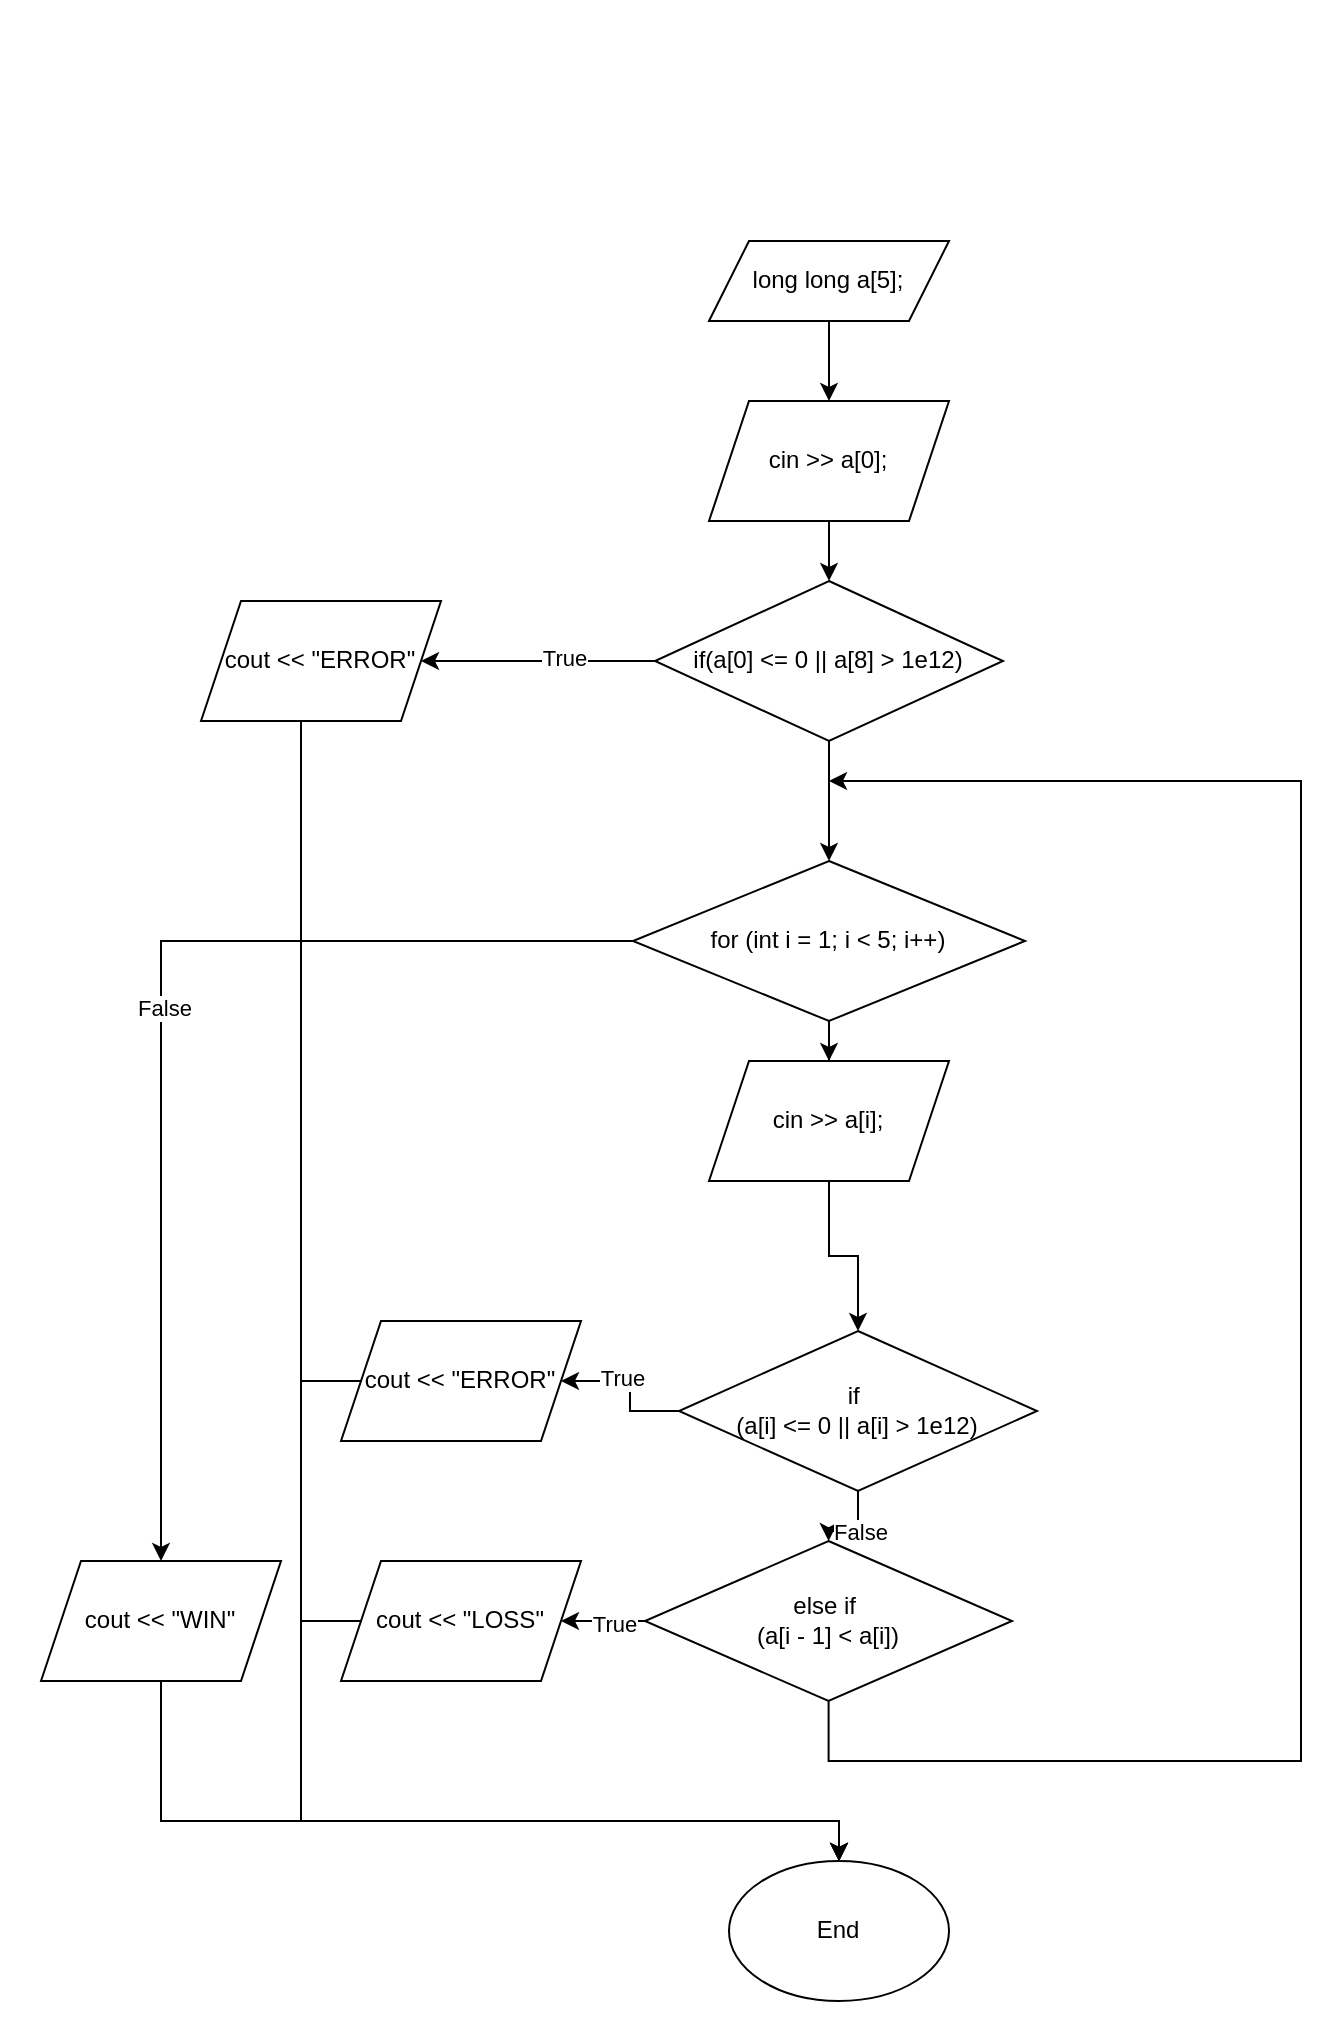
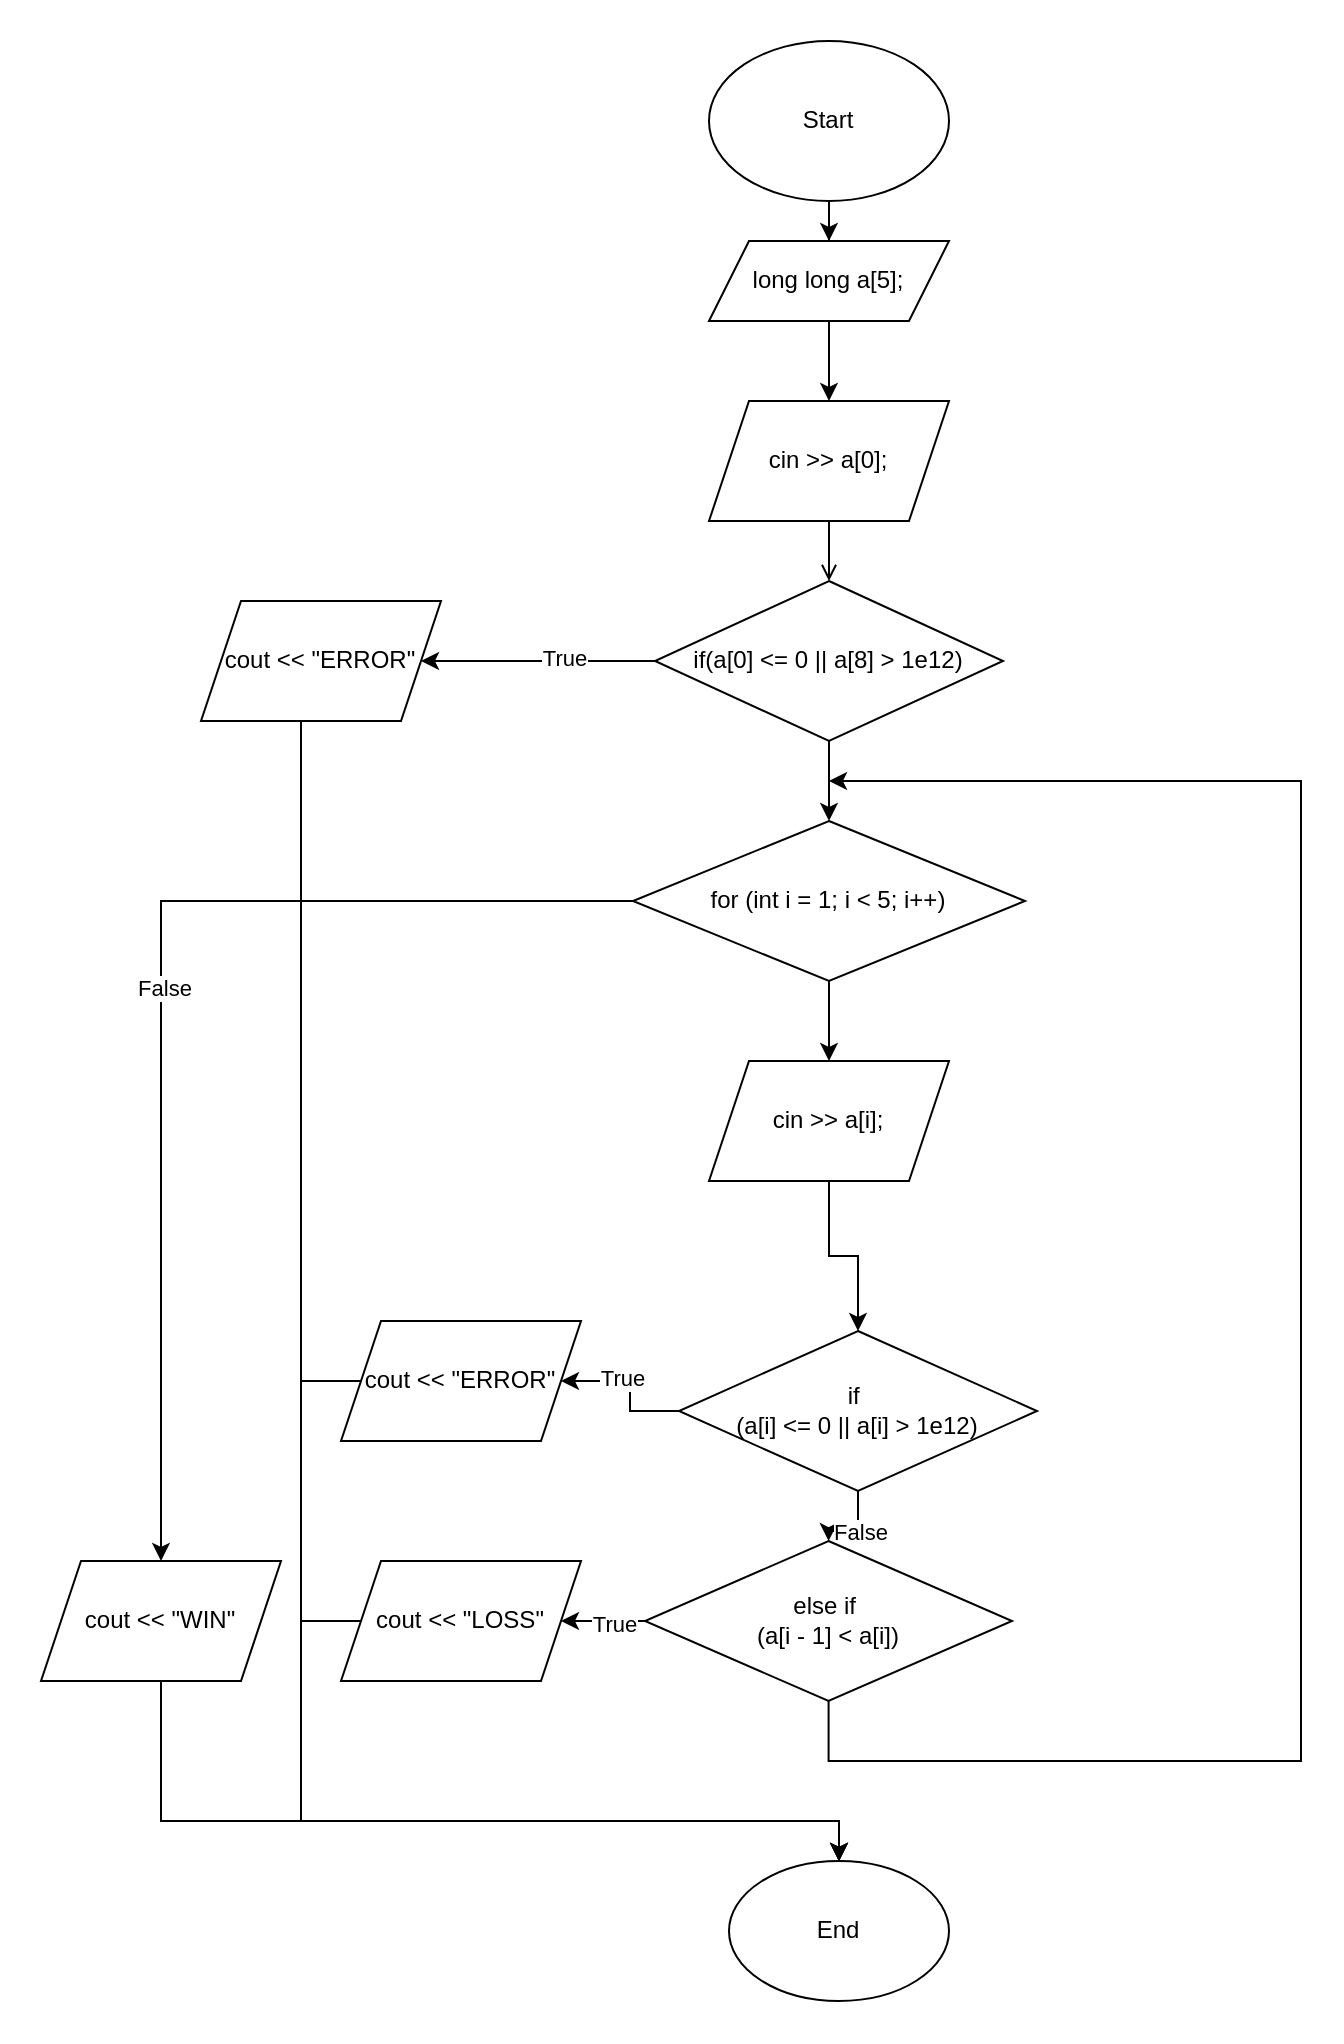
node "Start": added
edge "Start" -> "long long a[5];": added
edge "cin >> a[0];" -> "if(a[0] <= 0 || a[8] > 1e12)": arrowhead classic -> open
node "for (int i = 1; i < 5; i++)": moved (829, 941) -> (829, 901)
